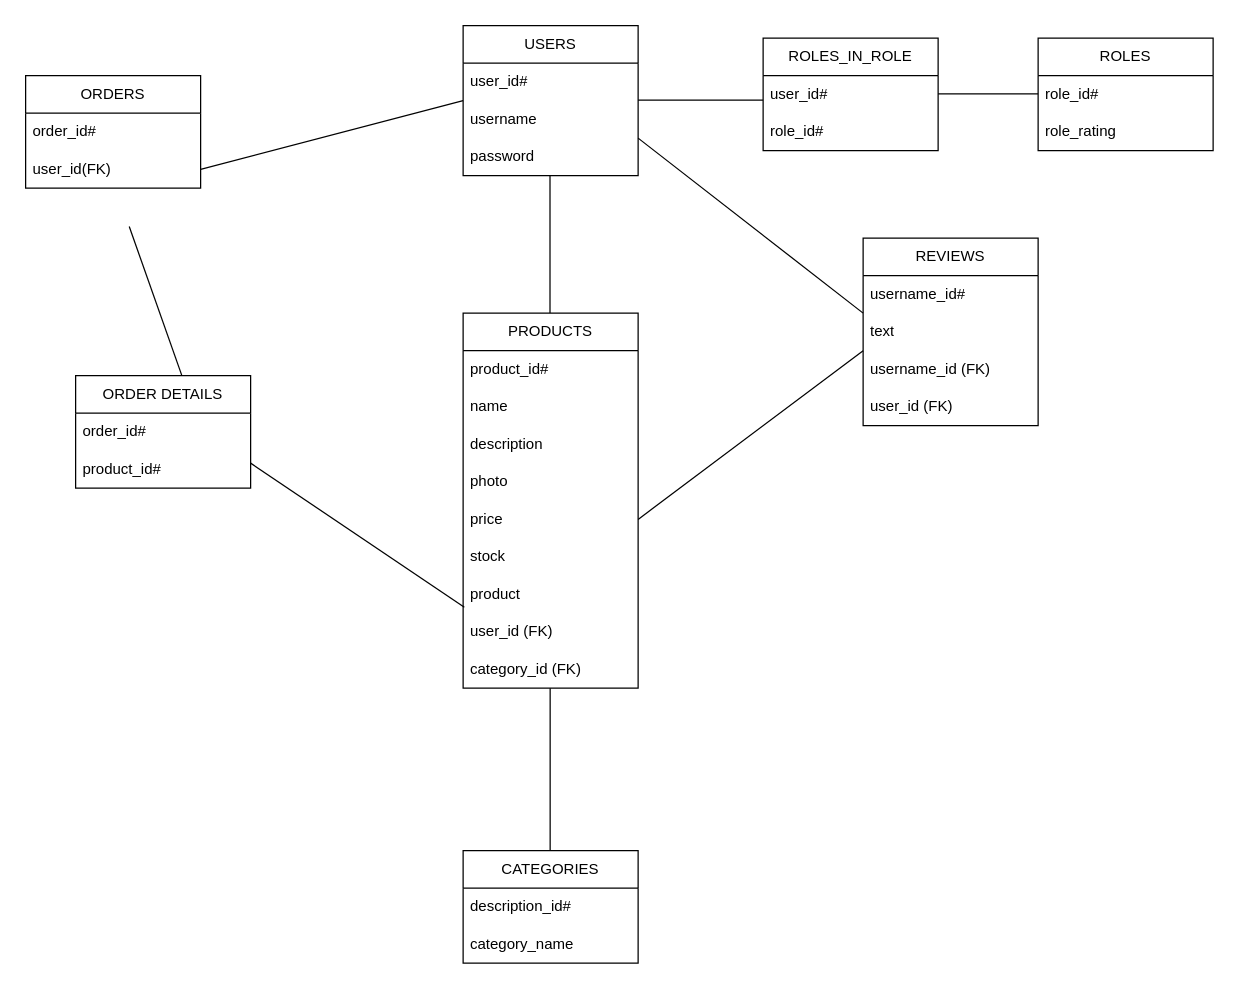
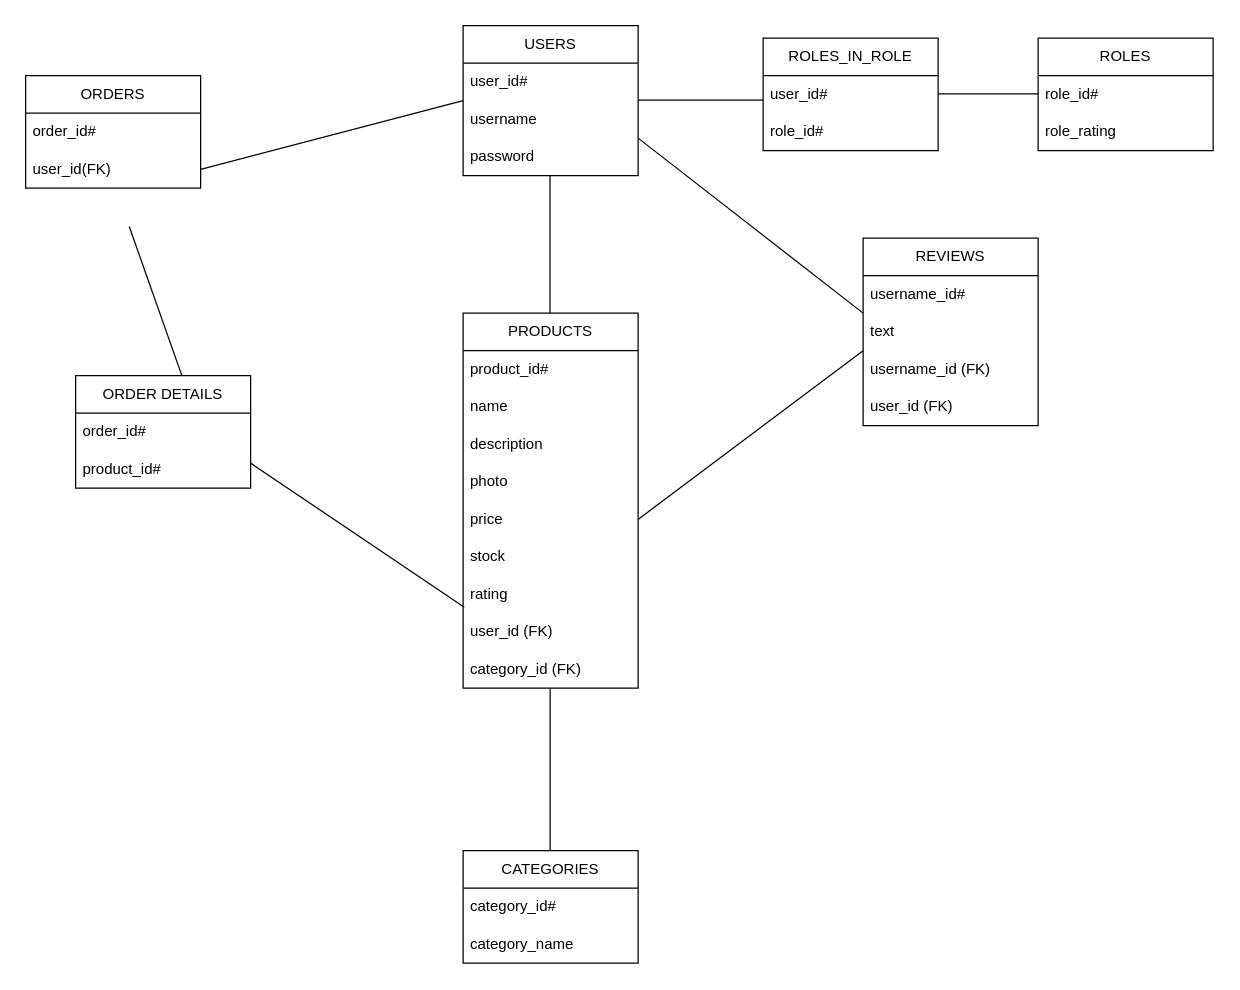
node "product": label "product" -> "rating"
node "description_id#": label "description_id#" -> "category_id#"
